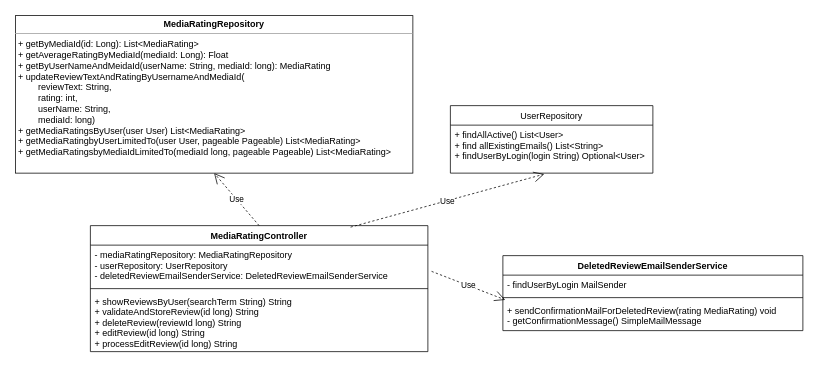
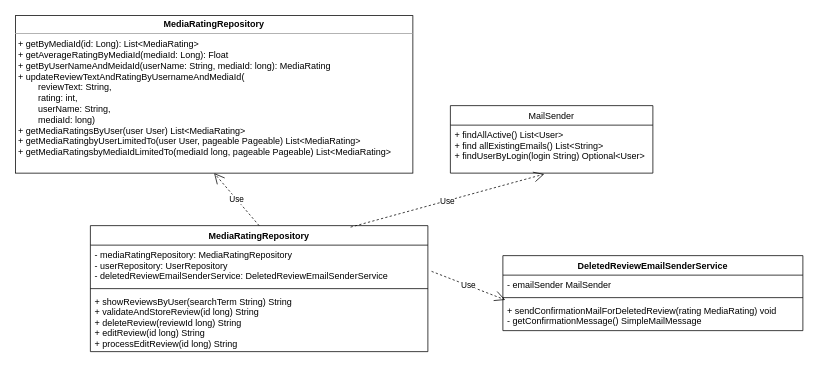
node "UserRepository": label "UserRepository" -> "MailSender"
node "MediaRatingController": label "MediaRatingController" -> "MediaRatingRepository"
node "- findUserByLogin MailSender": label "- findUserByLogin MailSender" -> "- emailSender MailSender"
